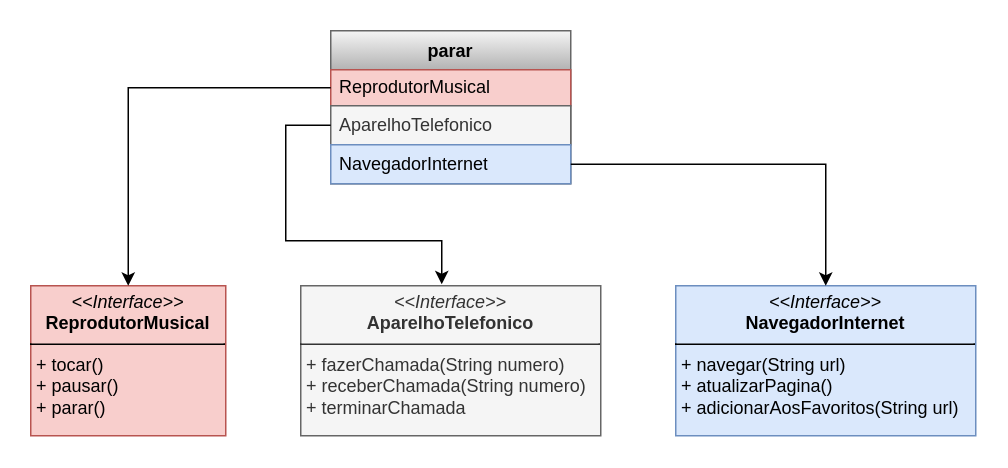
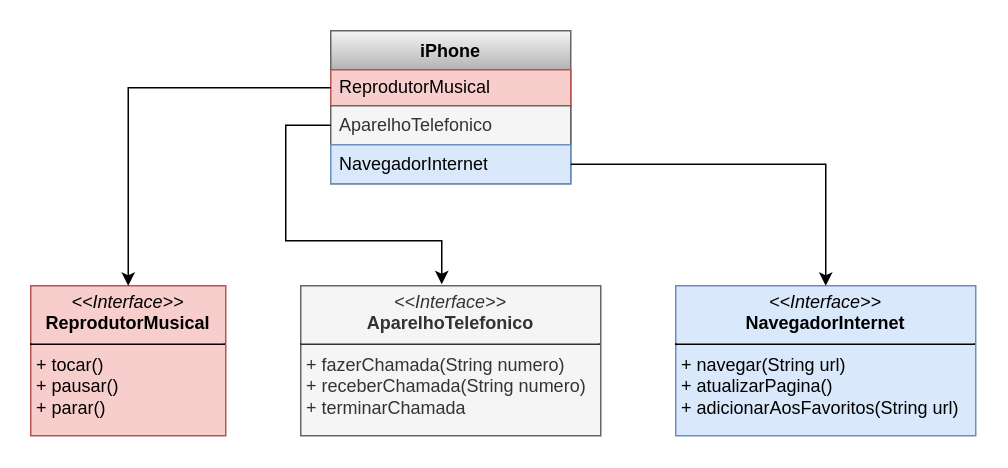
node "parar": label "parar" -> "iPhone"
